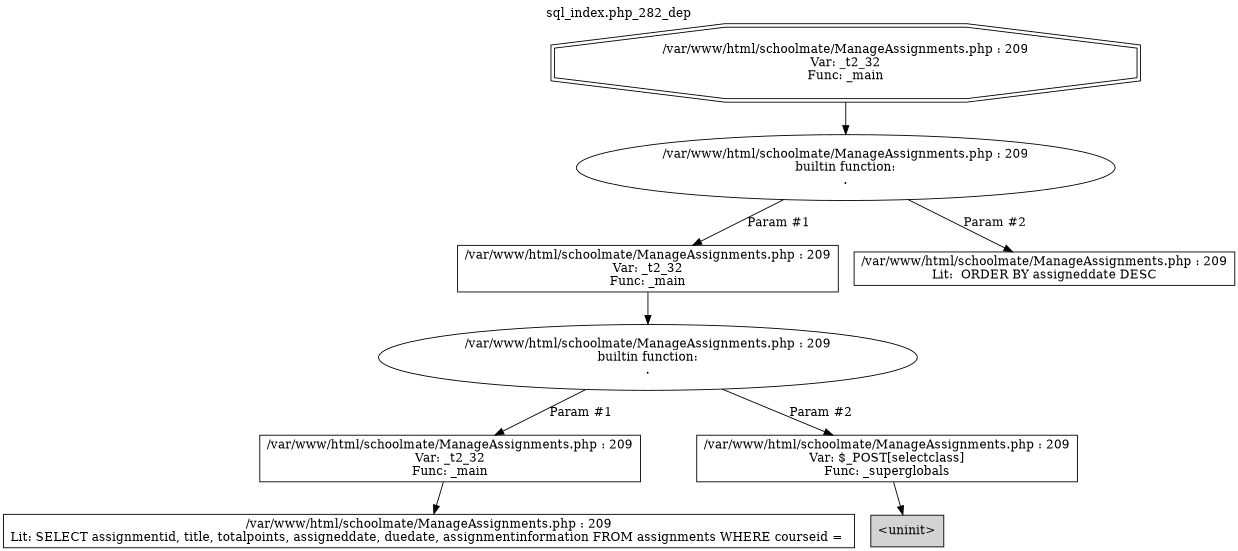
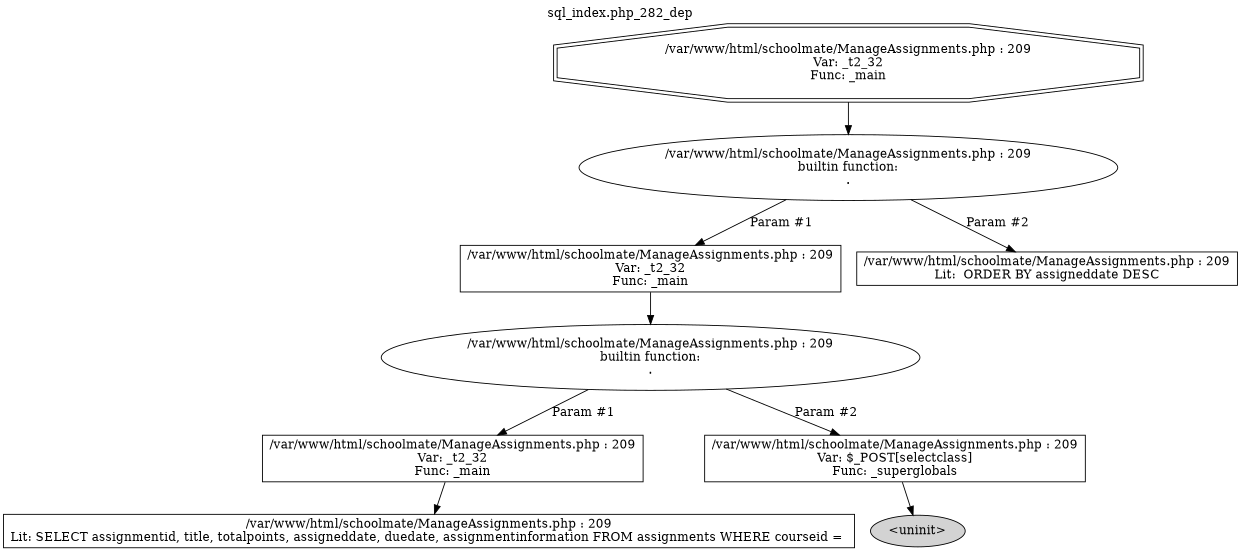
node "<uninit>": shape box -> ellipse
